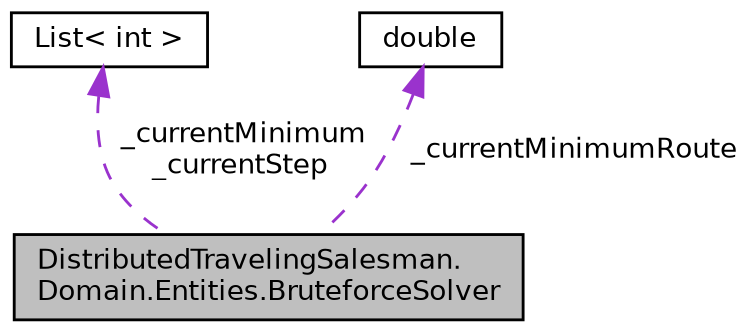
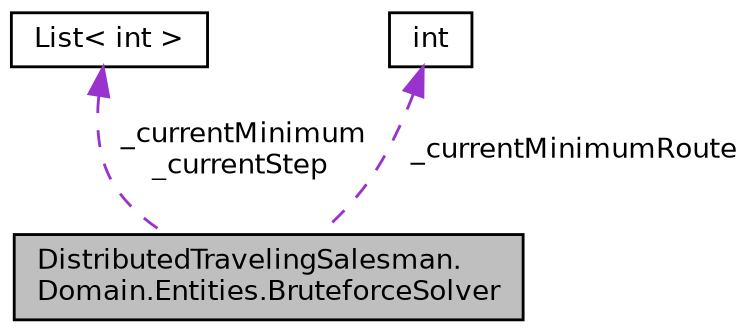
node "double": label "double" -> "int"
